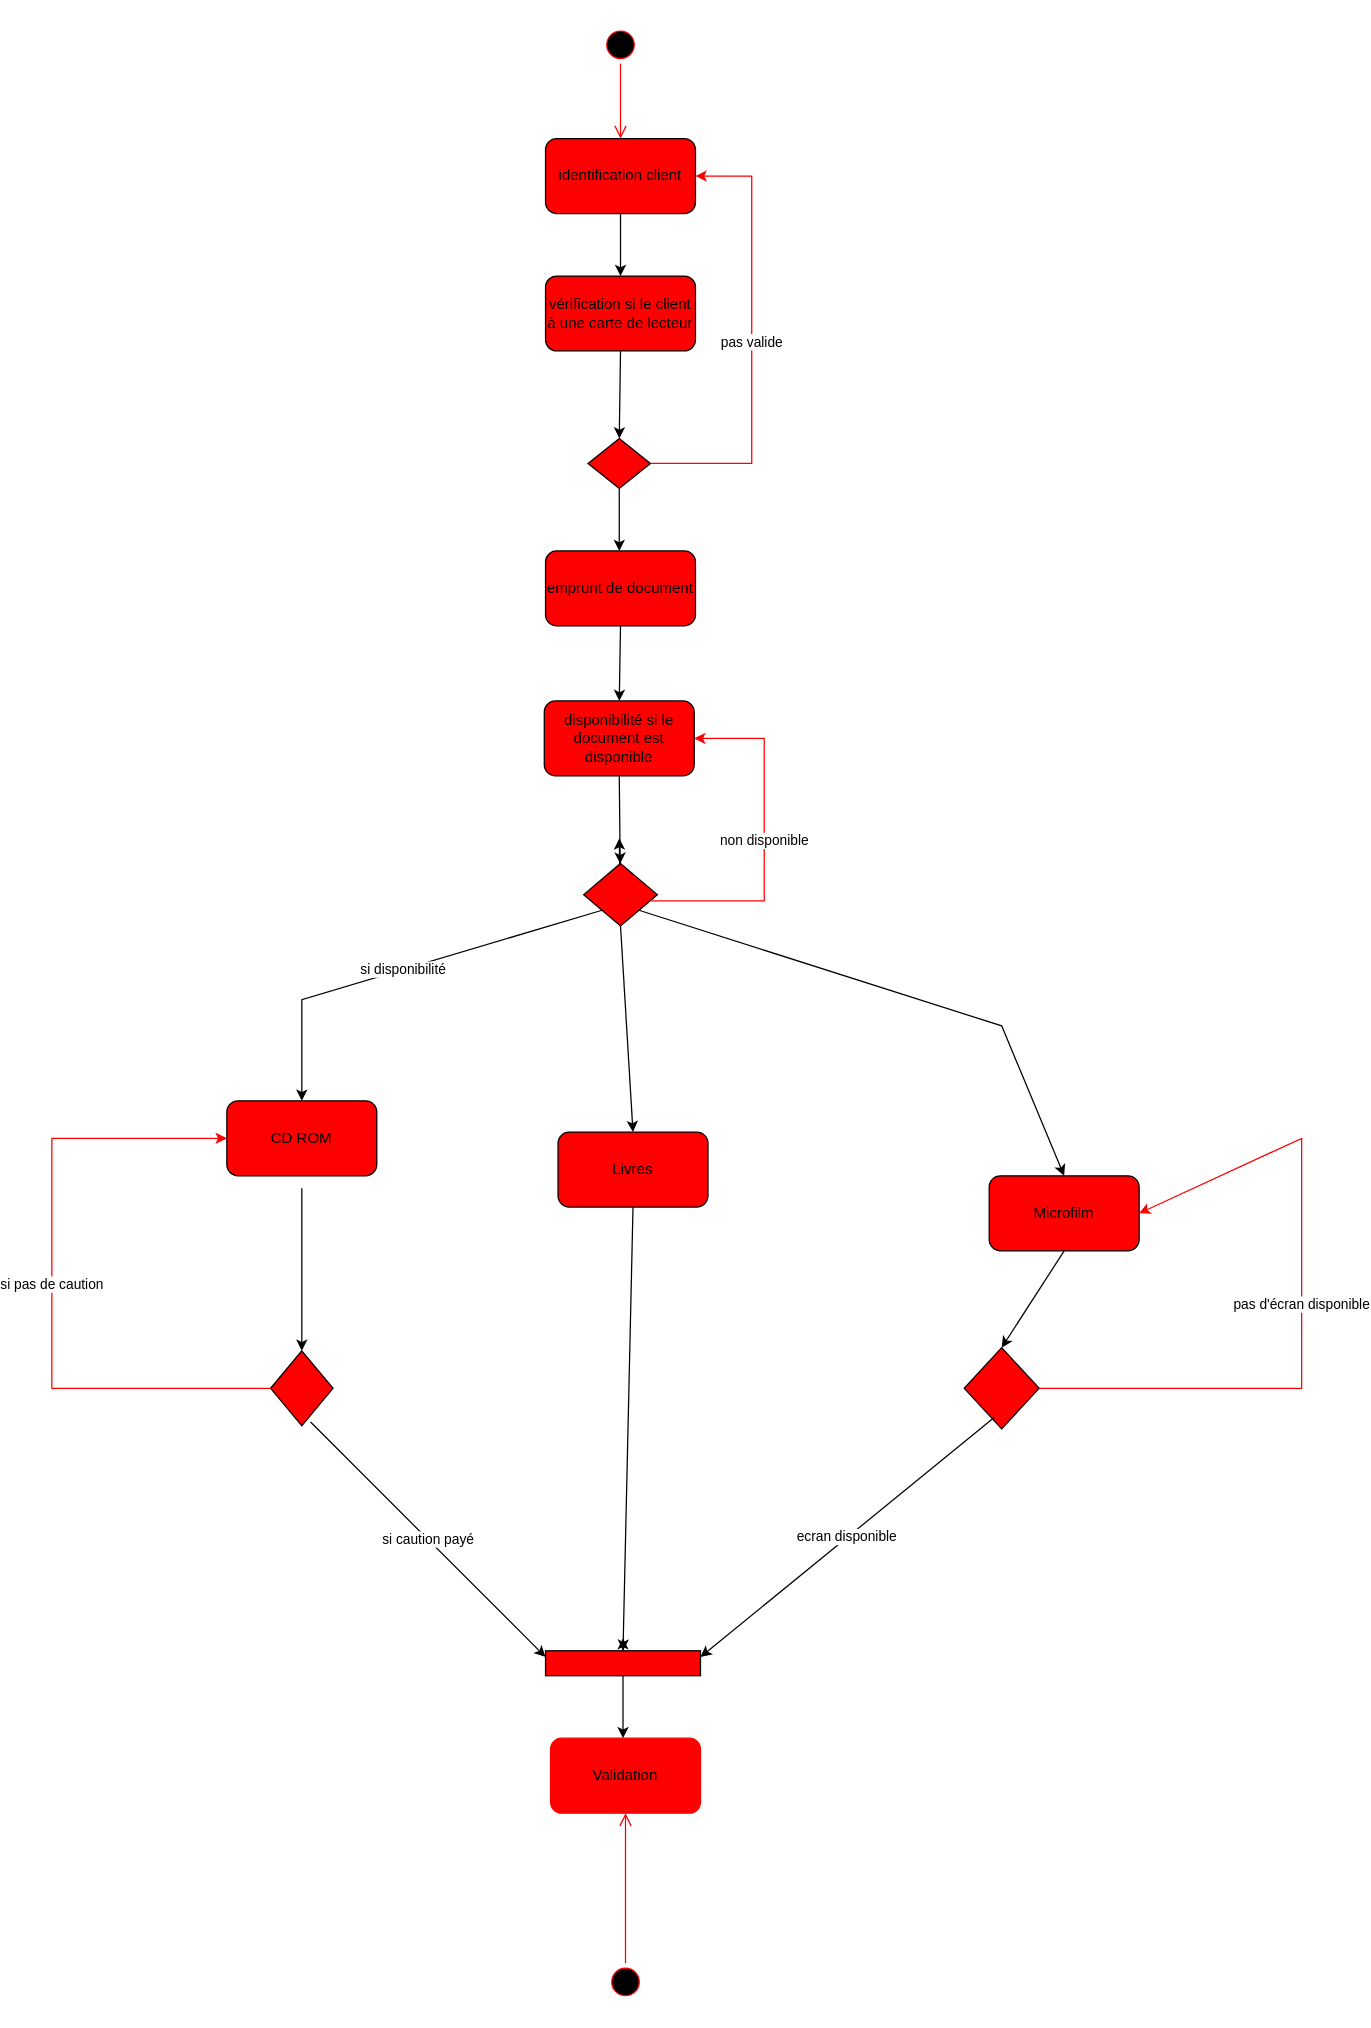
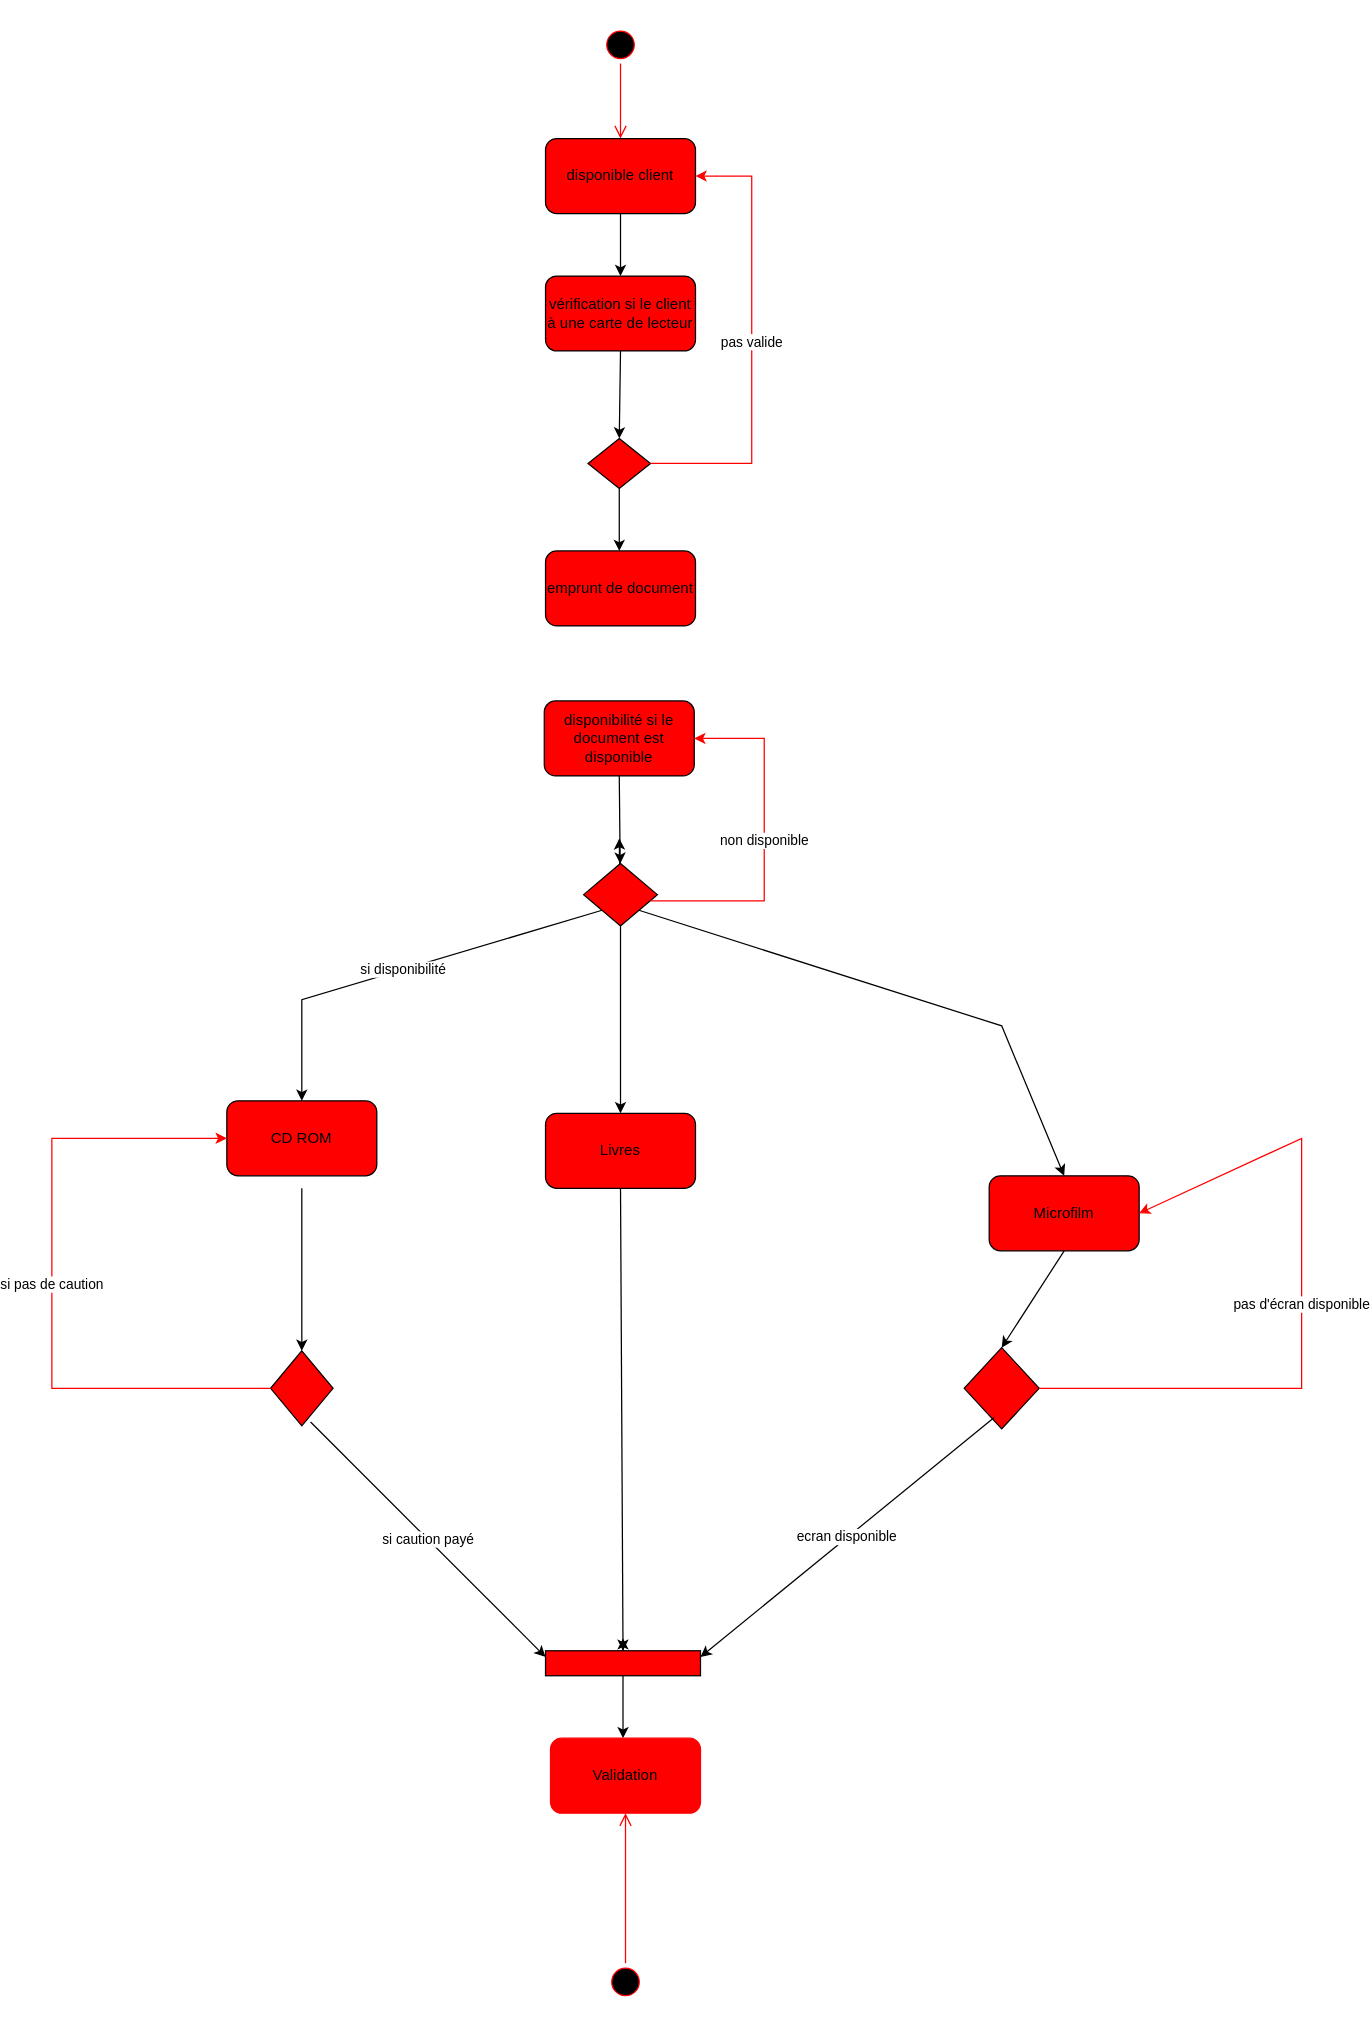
node "identification client": label "identification client" -> "disponible client"
edge "emprunt de document" -> "disponibilité si le document est disponible": removed
node "Livres": moved (633, 1169) -> (621, 1151)
